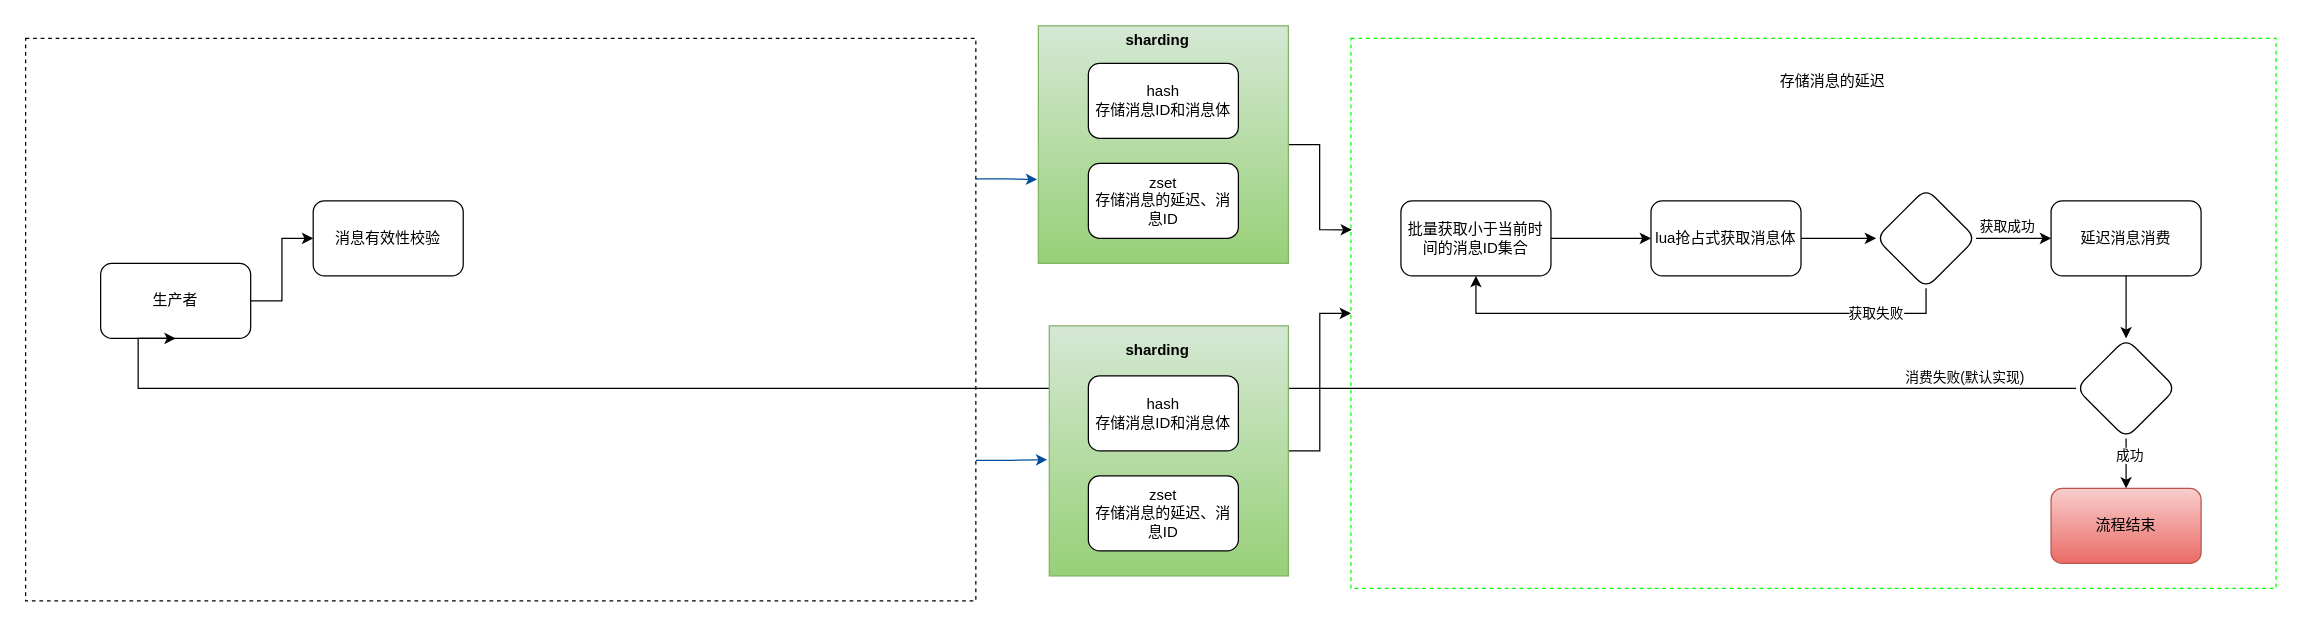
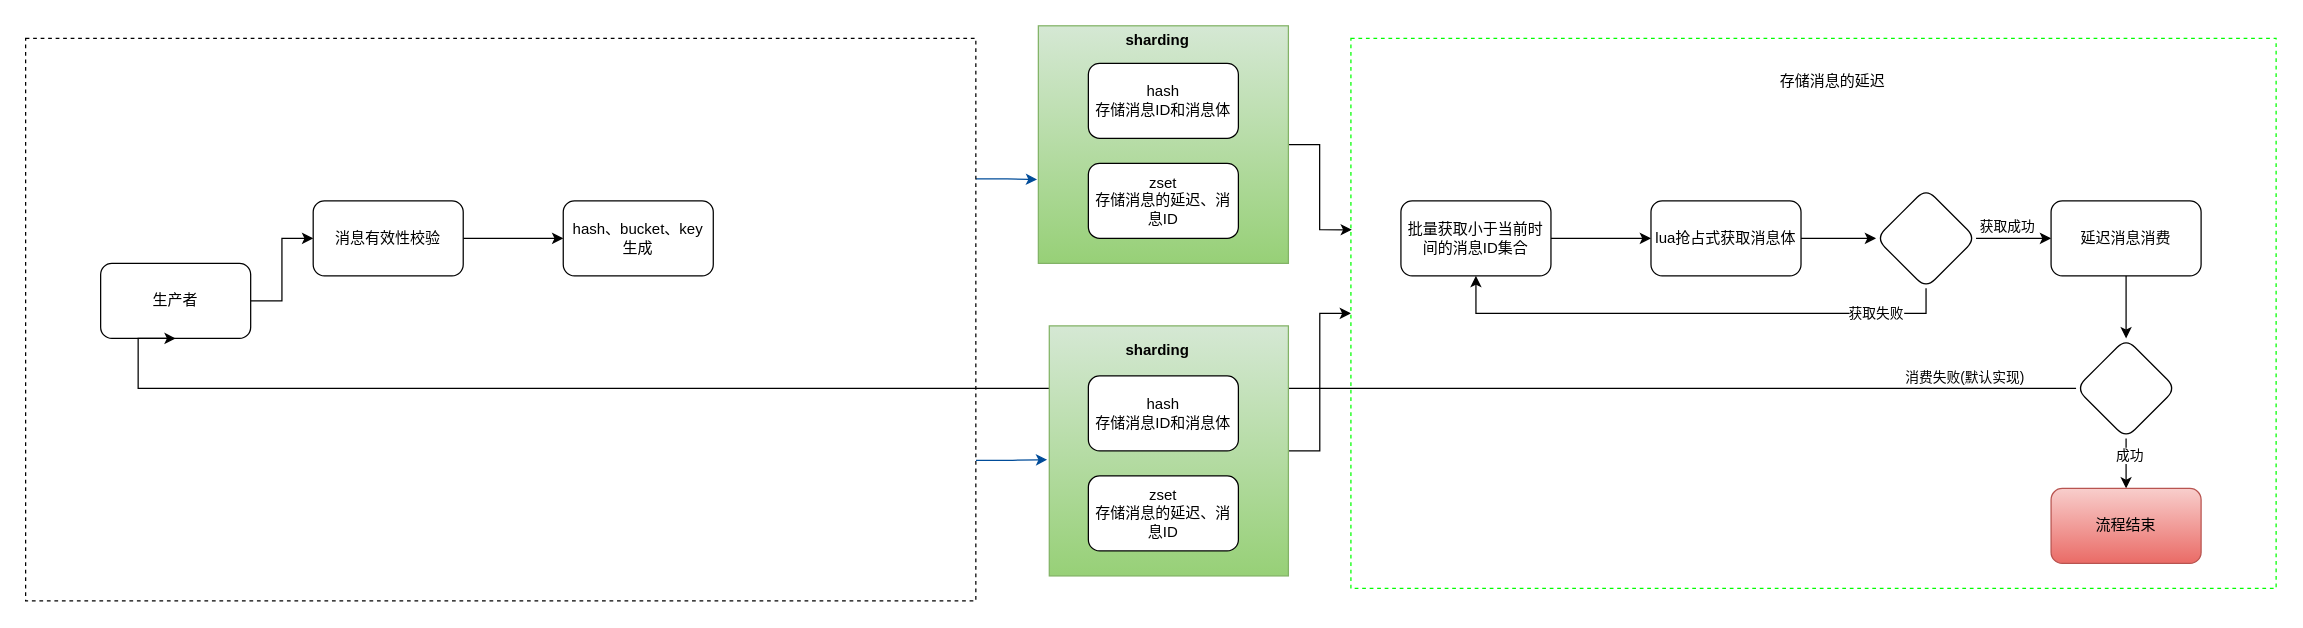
edge "消息有效性校验" -> "hash、bucket、key 生成": added
node "hash、bucket、key 生成": added
